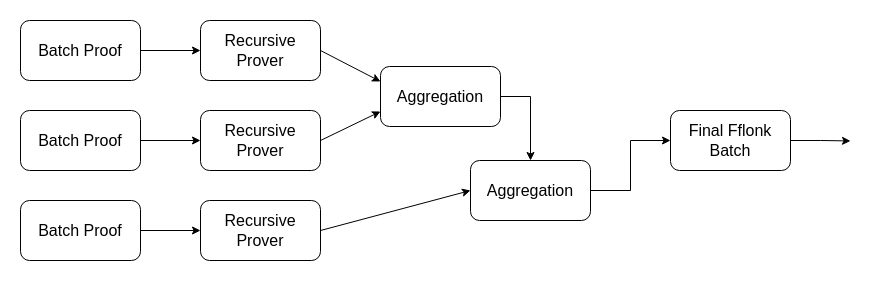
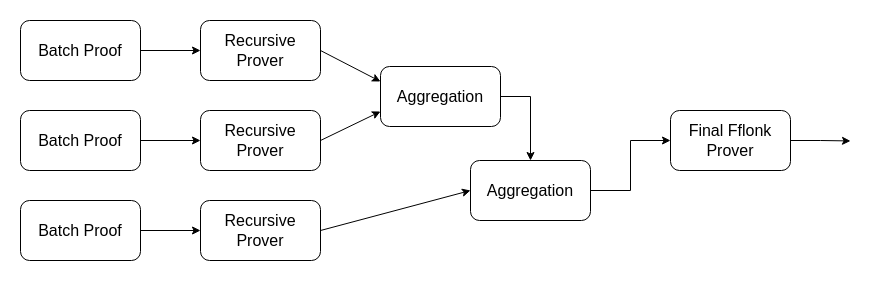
node "Final Fflonk Batch": label "Final Fflonk Batch" -> "Final Fflonk Prover"
